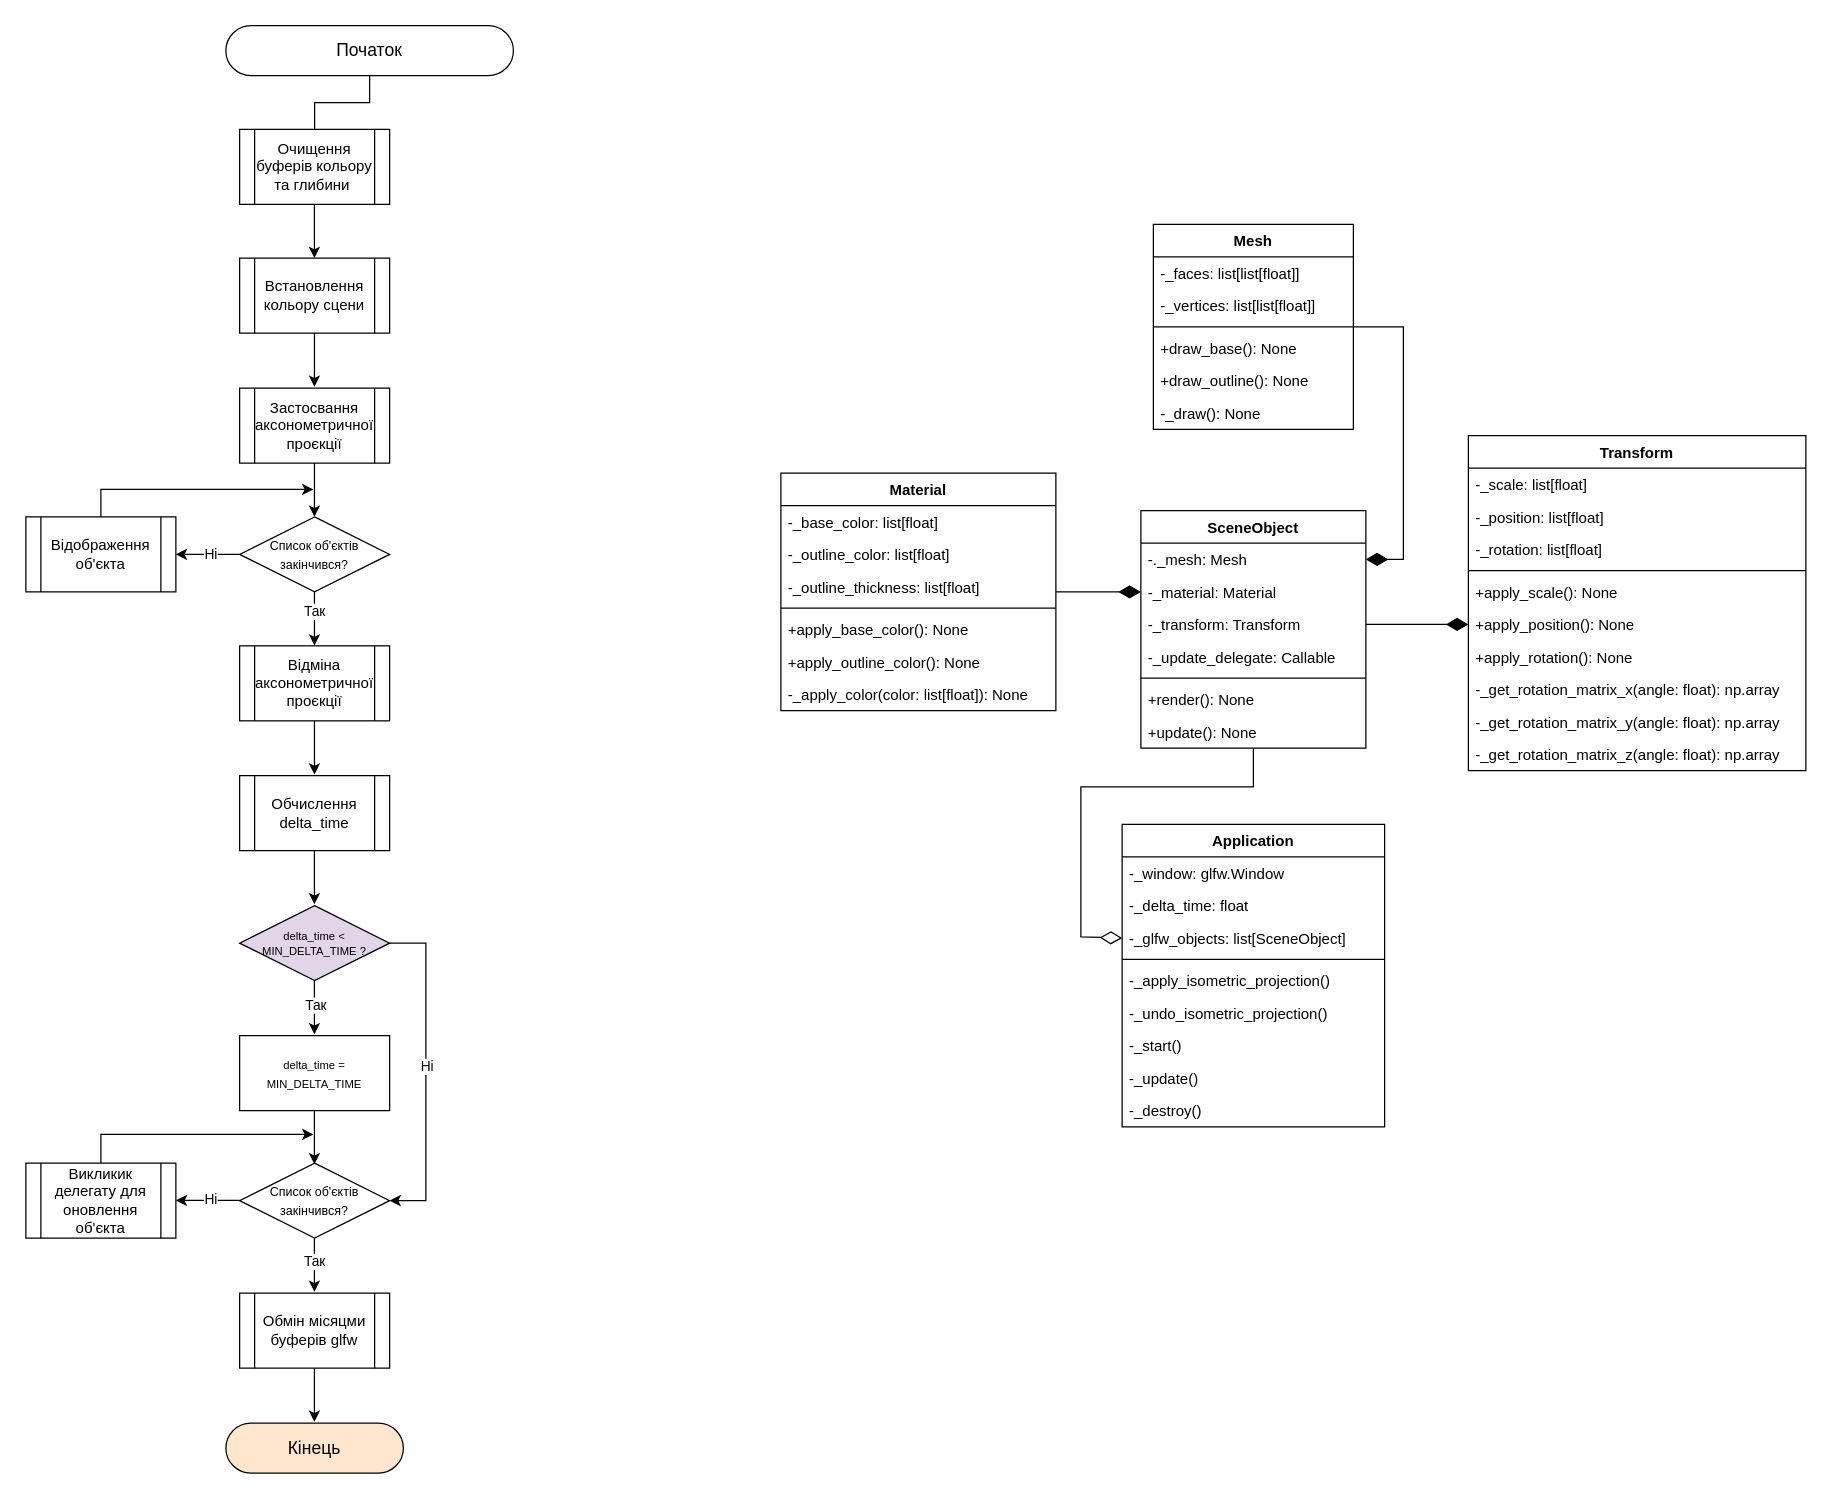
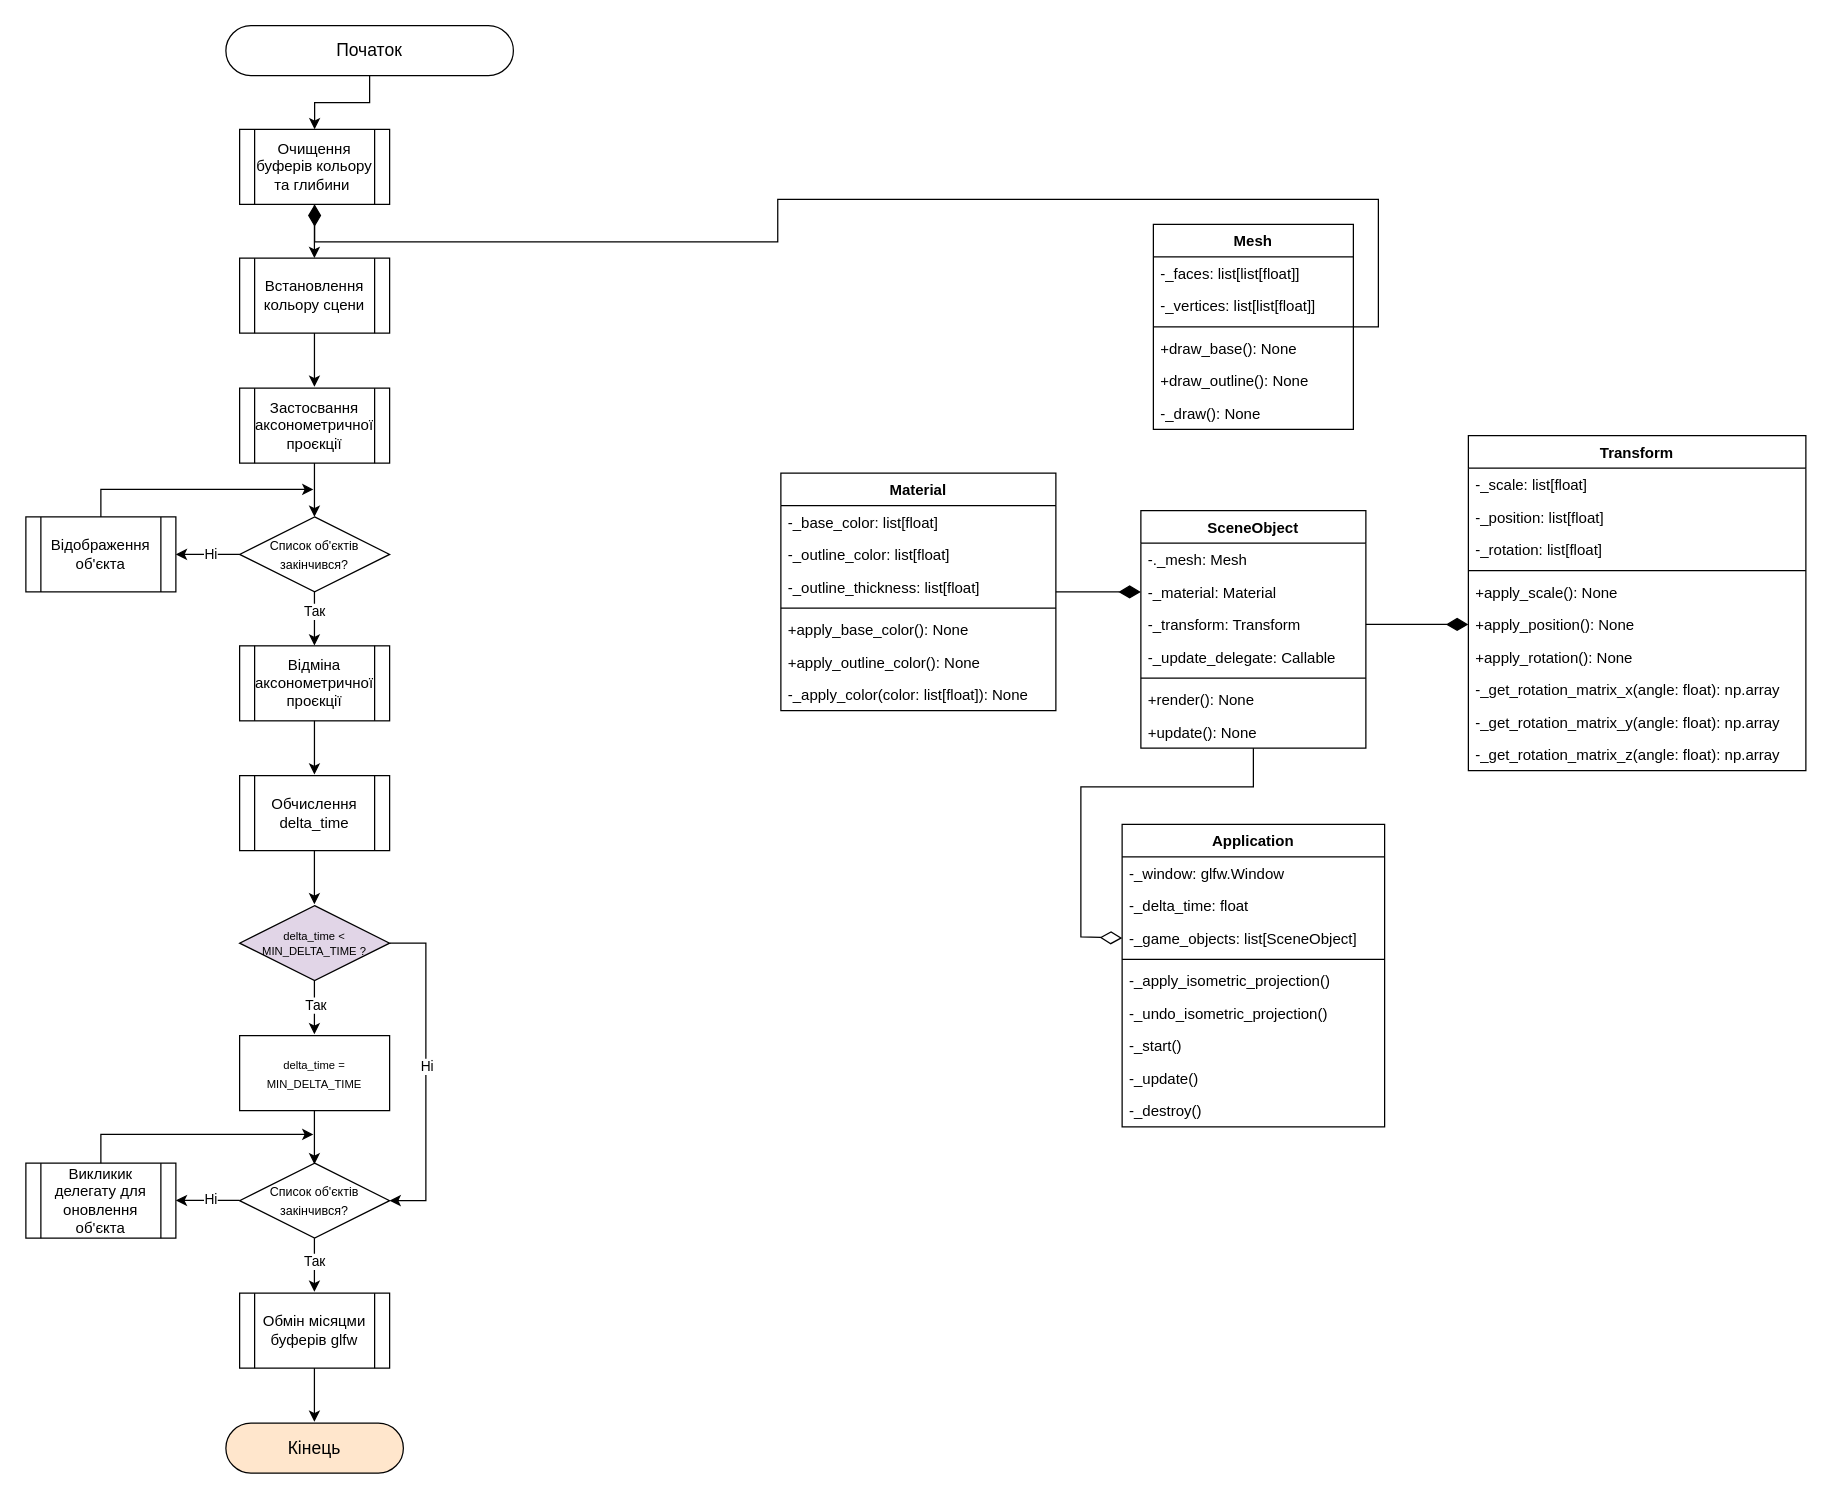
edge "Початок" -- "Очищення буферів кольору та глибини": arrowhead none -> classic
edge "Mesh" -> "-._mesh: Mesh": now "Mesh" -> "Очищення буферів кольору та глибини"
node "-_glfw_objects: list[SceneObject]": label "-_glfw_objects: list[SceneObject]" -> "-_game_objects: list[SceneObject]"
